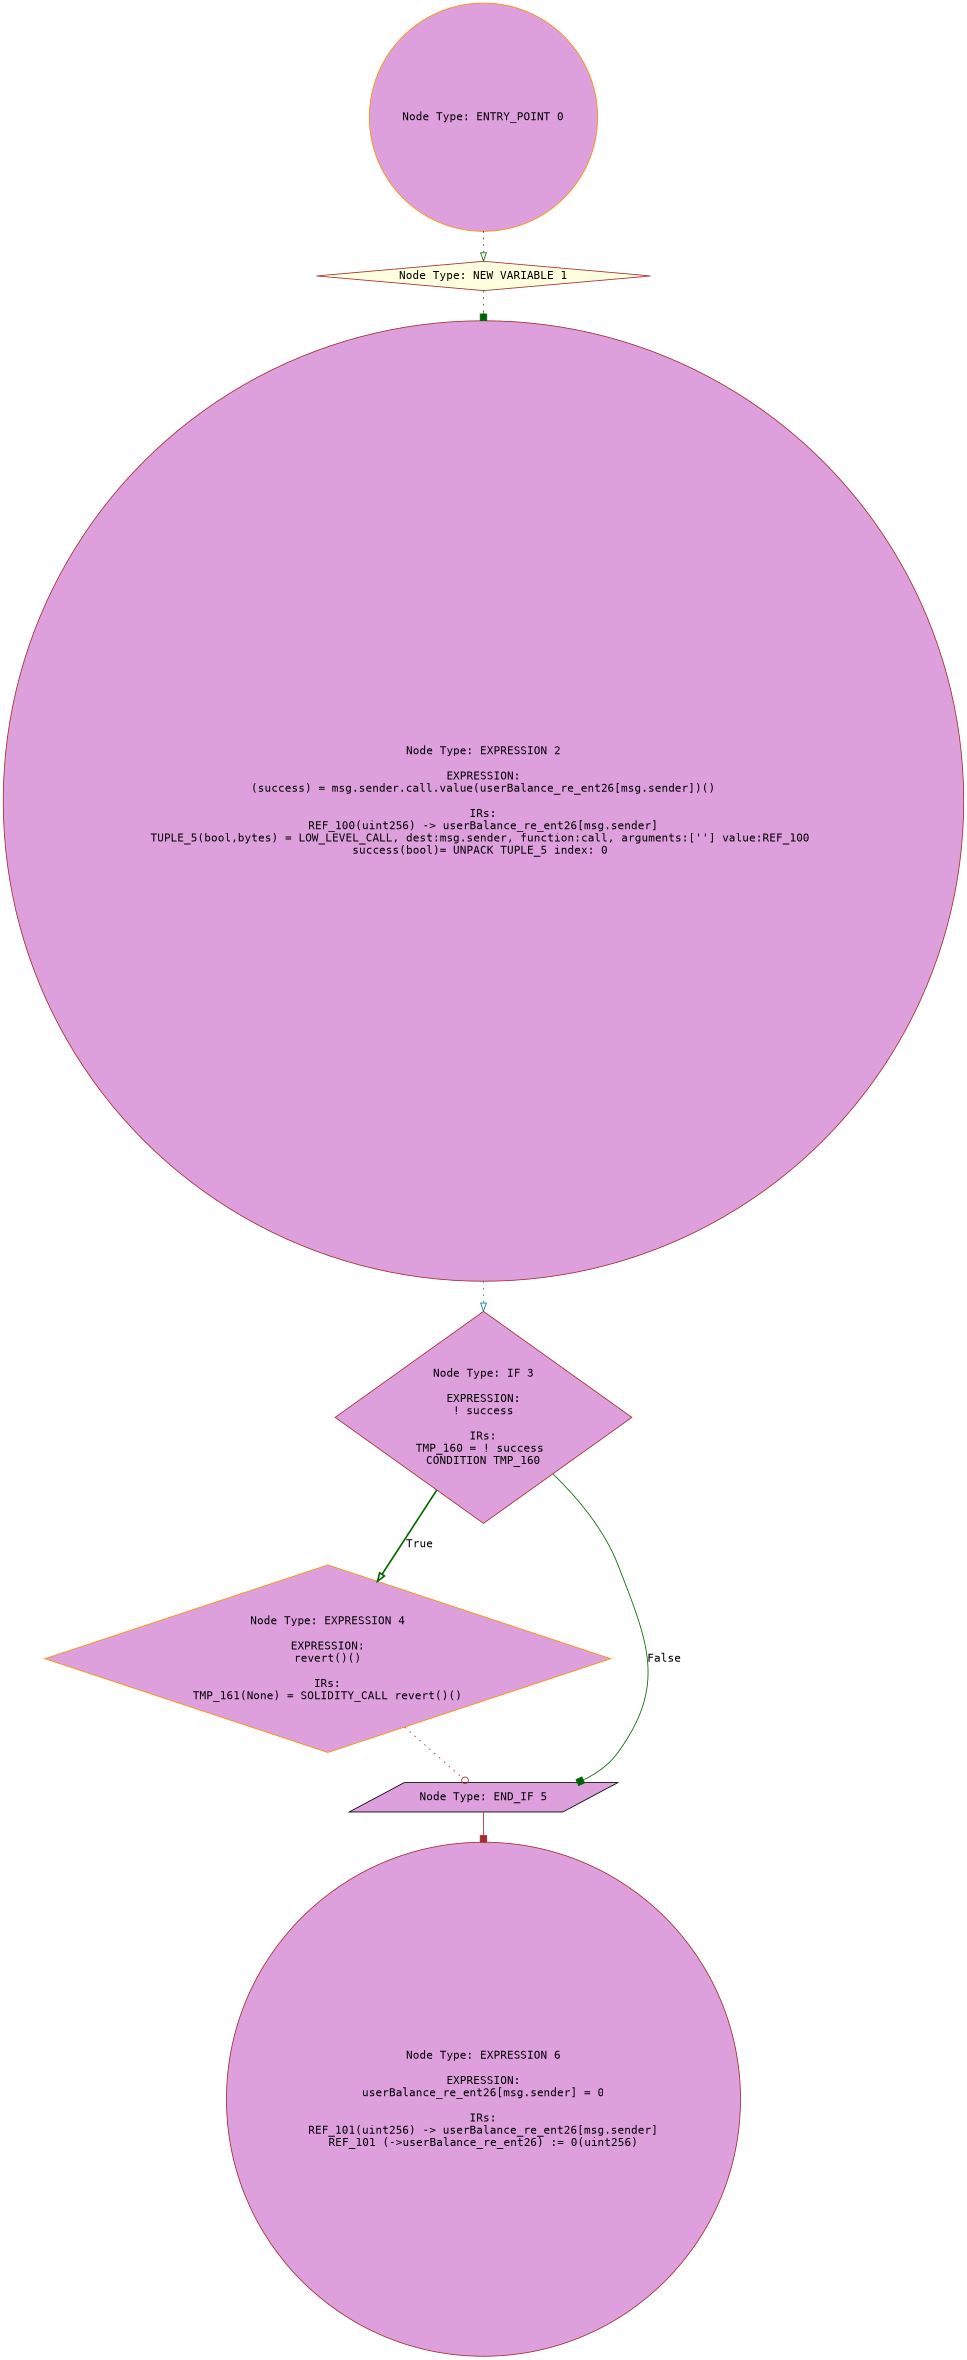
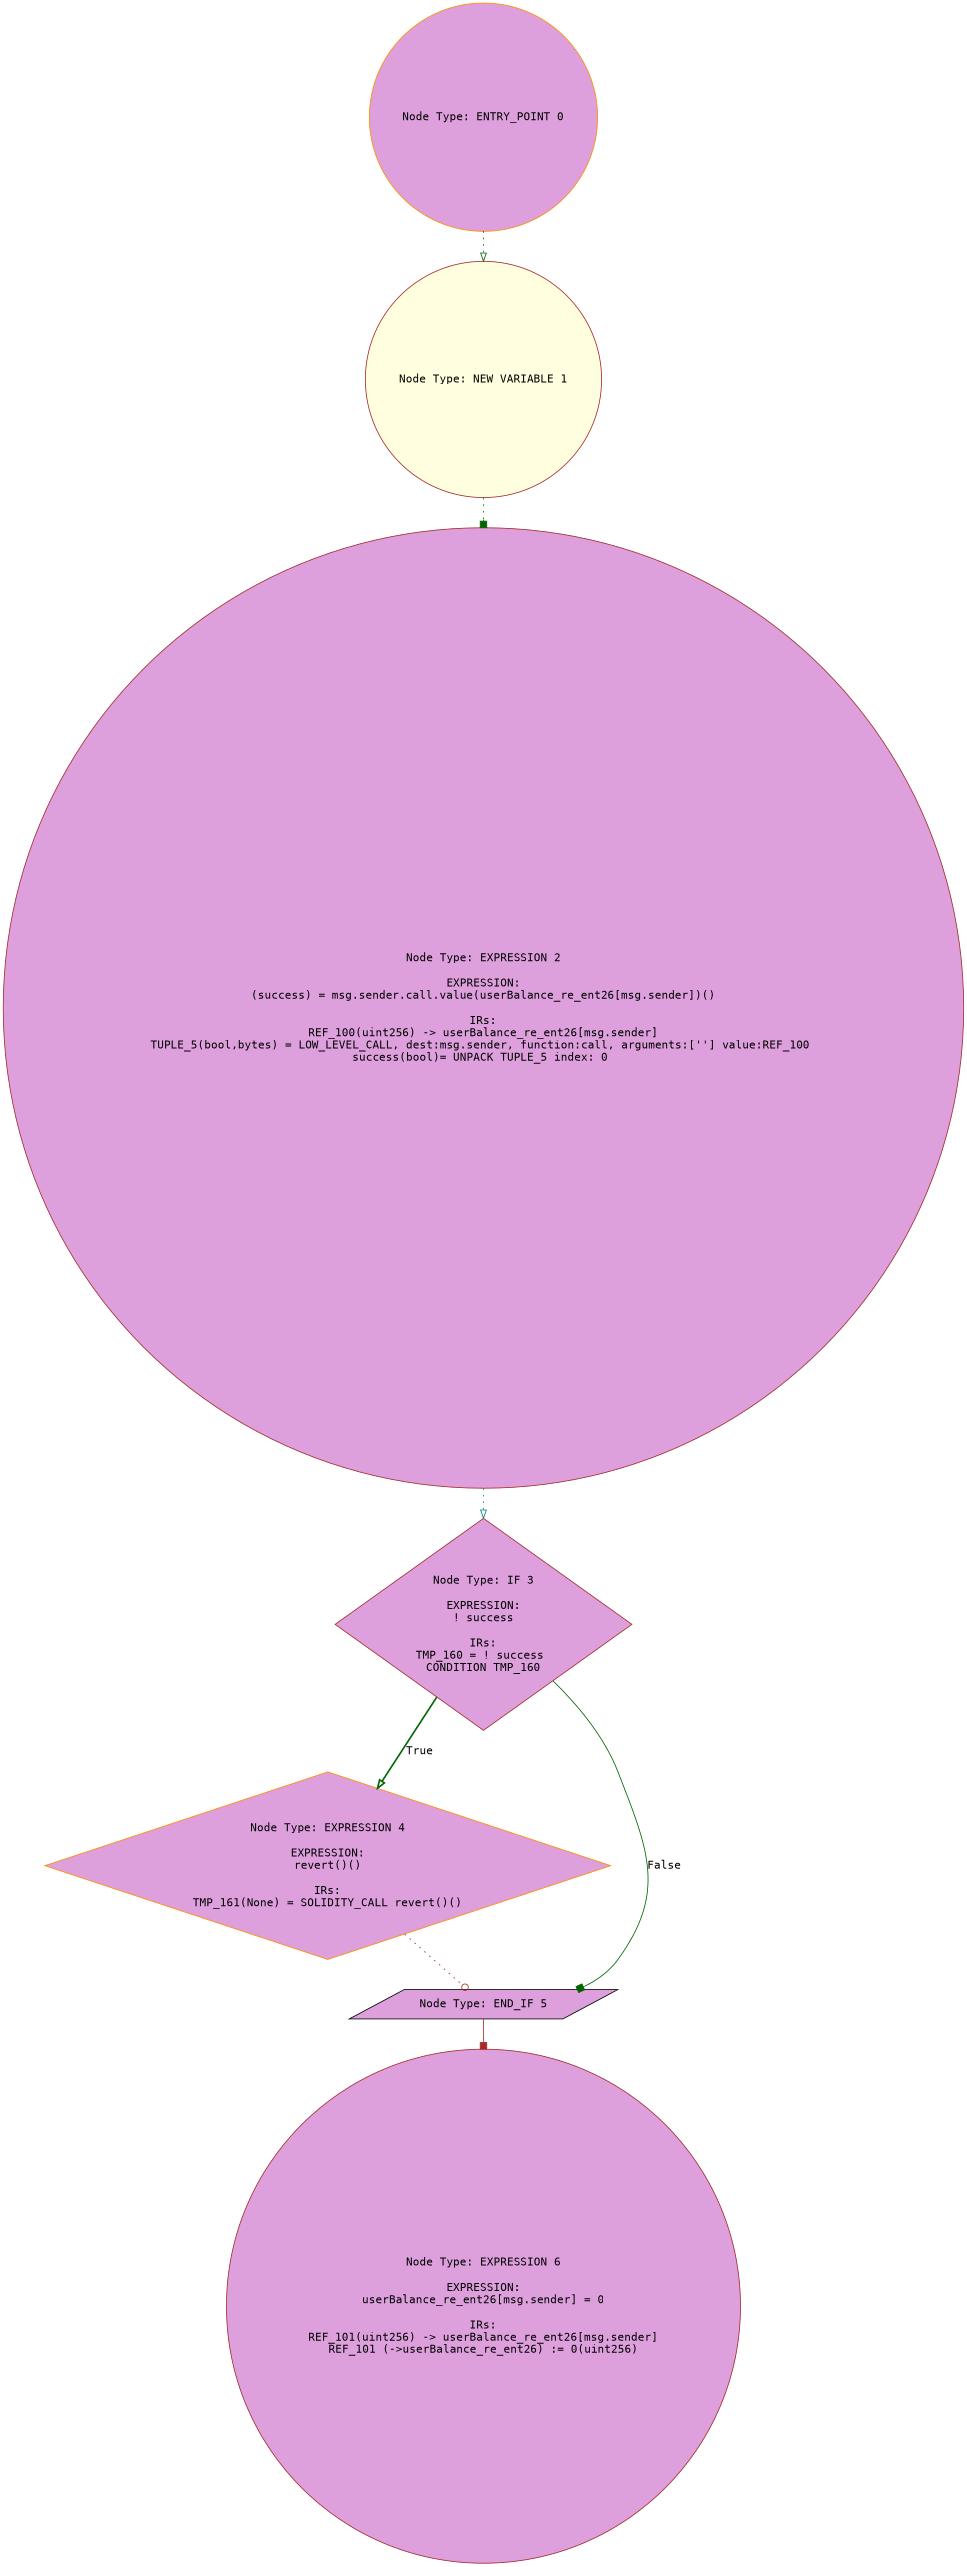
node "Node Type: NEW VARIABLE 1": shape diamond -> circle
